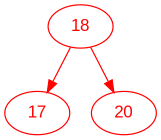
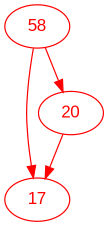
node "18": label "18" -> "58"
edge "20" -> "17": added
